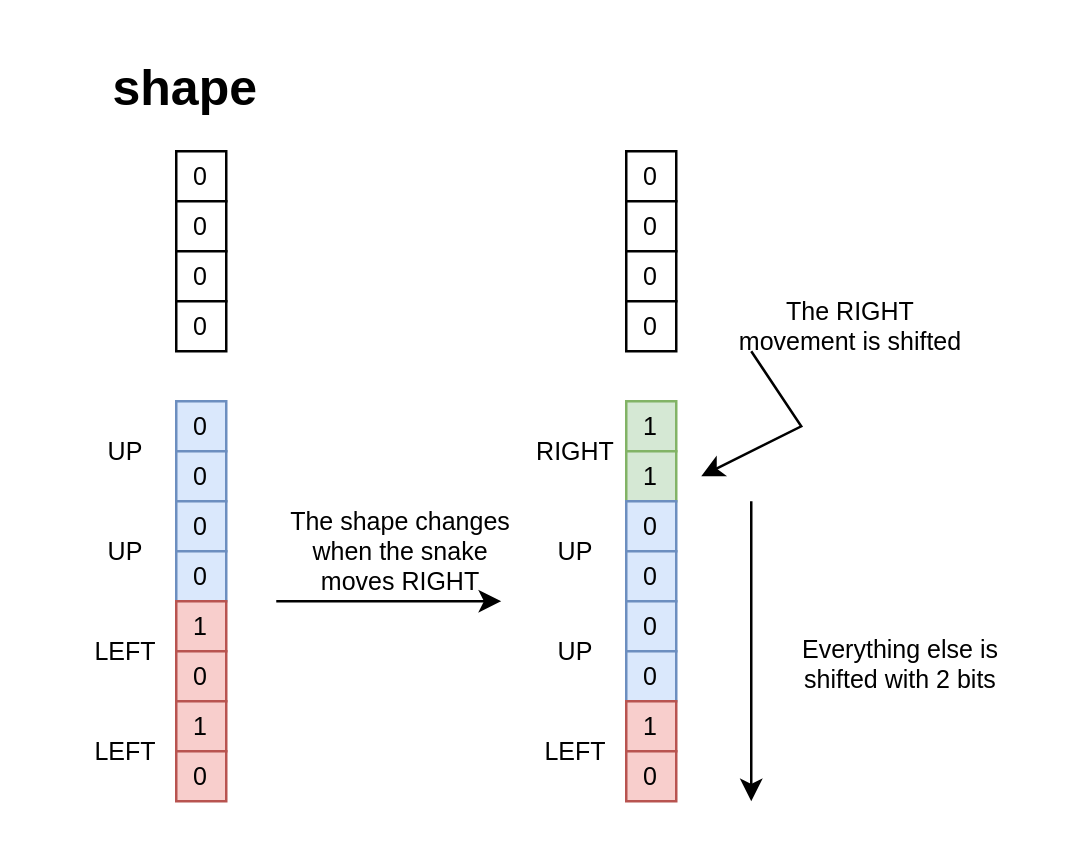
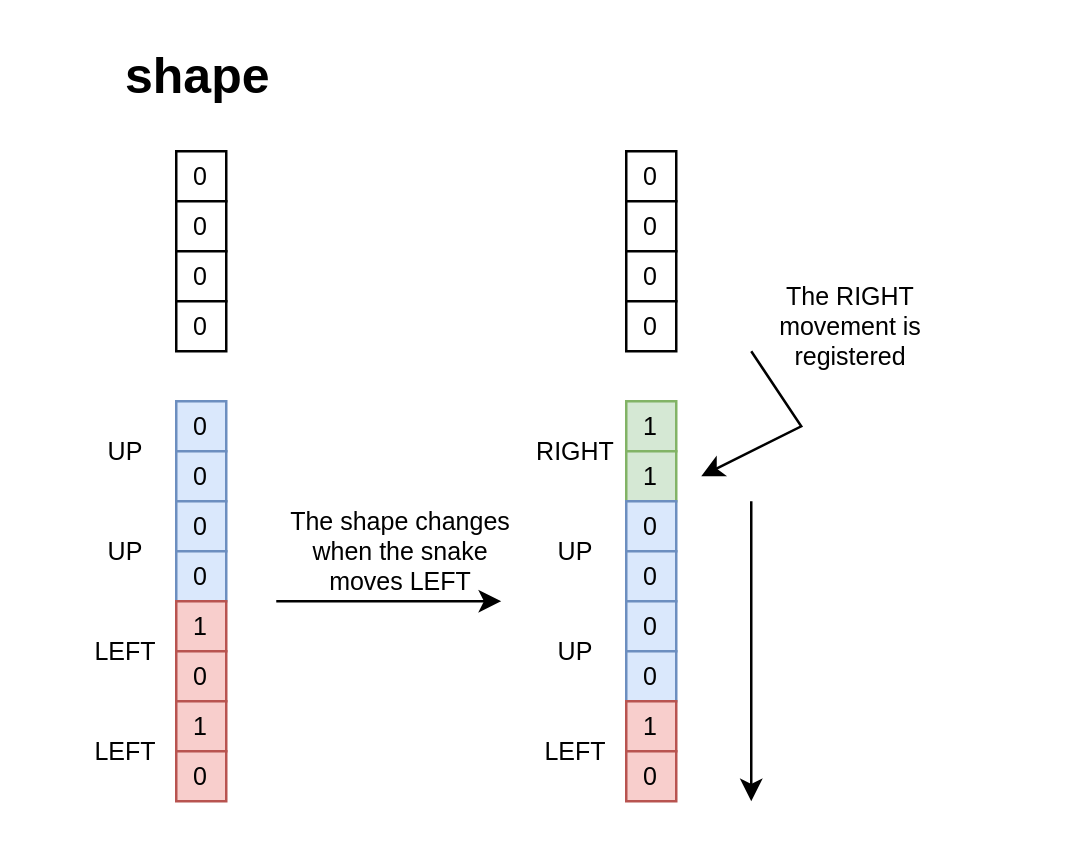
node "shape": moved (189, 89) -> (201, 76)
node "The RIGHT movement is shifted": label "The RIGHT movement is shifted" -> "The RIGHT movement is registered"
node "The shape changes when the snake moves RIGHT": label "The shape changes when the snake moves RIGHT" -> "The shape changes when the snake moves LEFT"
node "Everything else is shifted with 2 bits": removed
